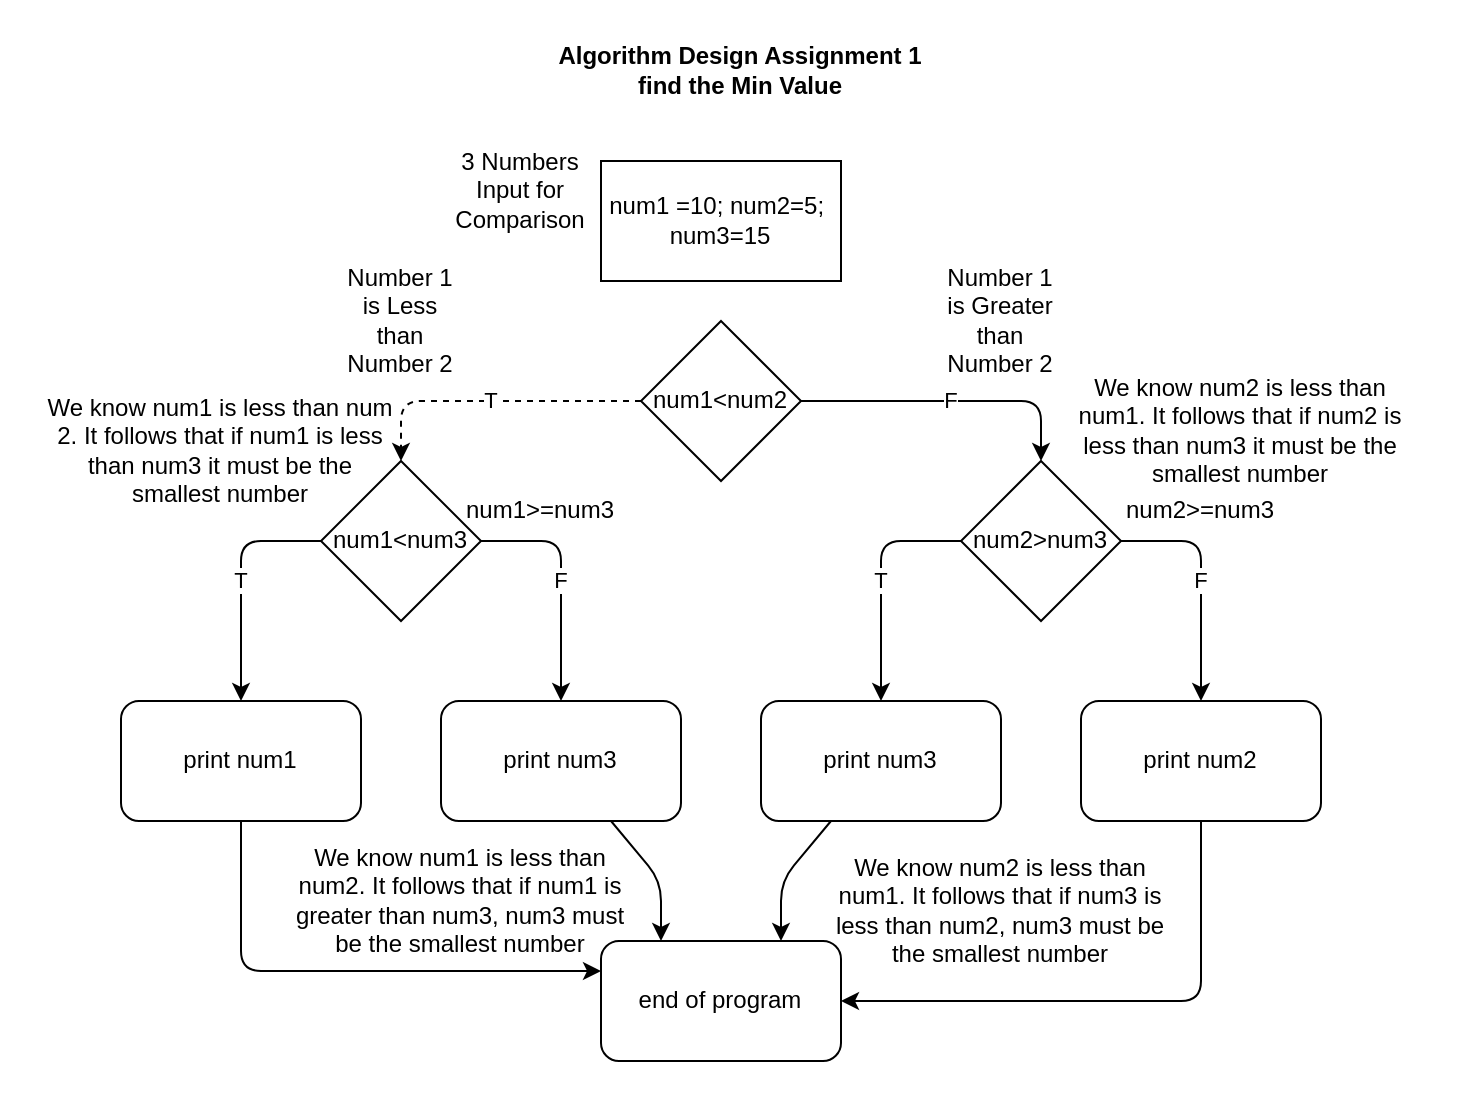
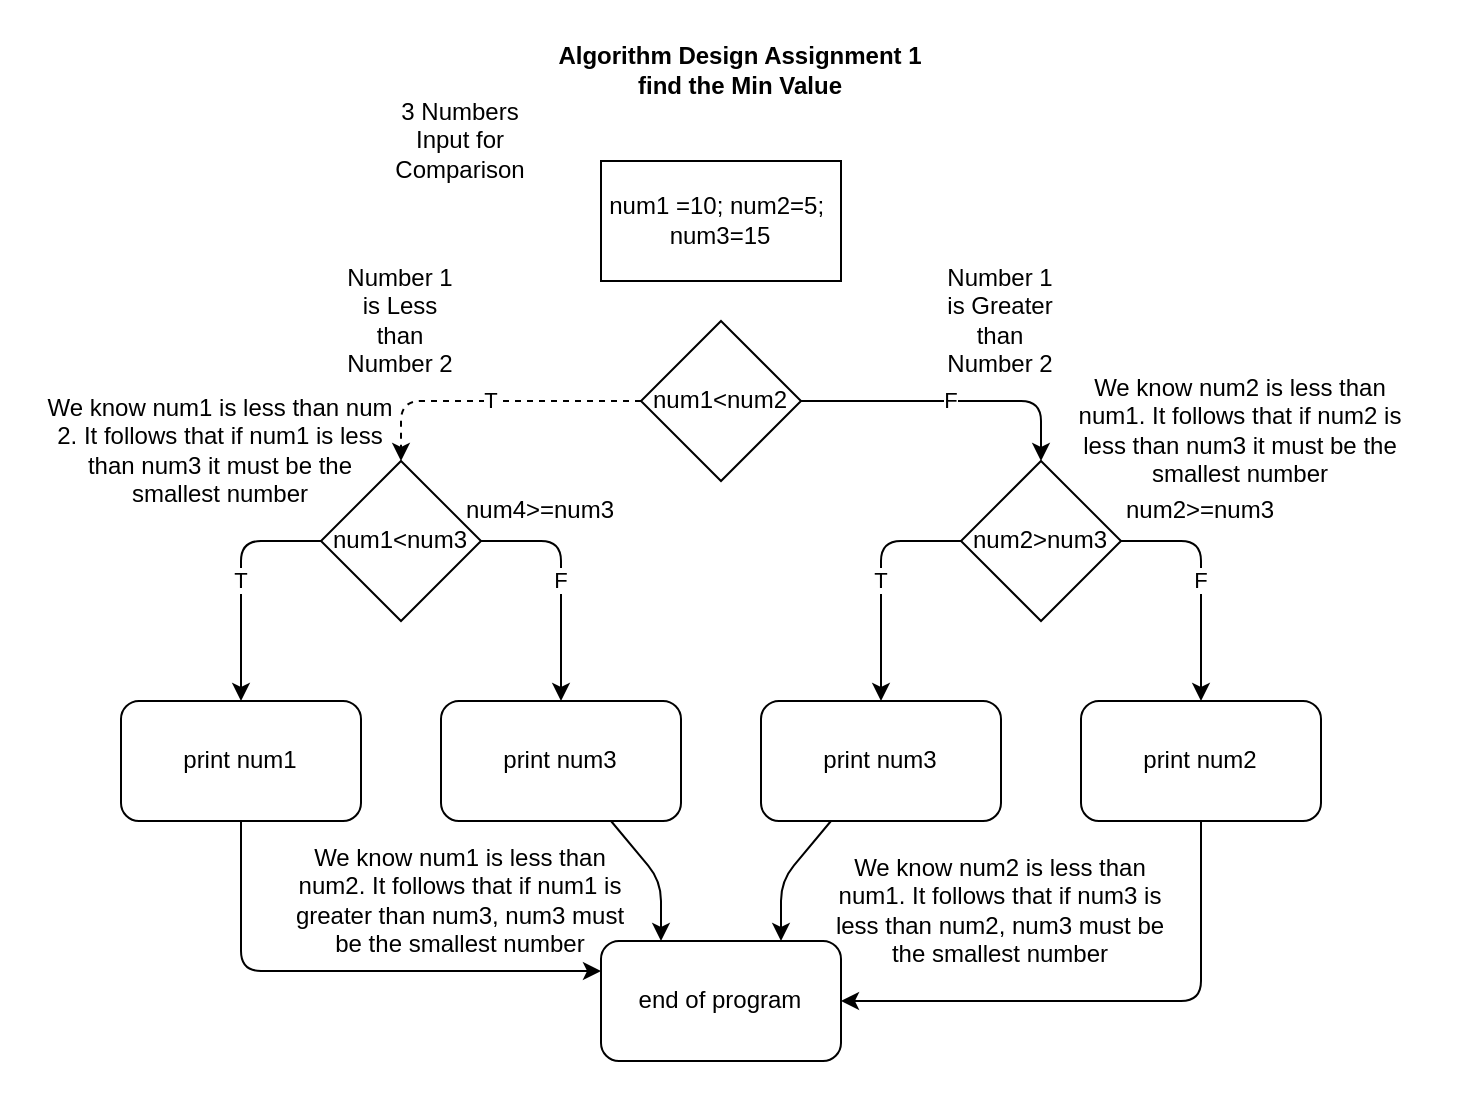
node "3 Numbers Input for Comparison": moved (521, 191) -> (461, 141)
node "num1>=num3": label "num1>=num3" -> "num4>=num3"
